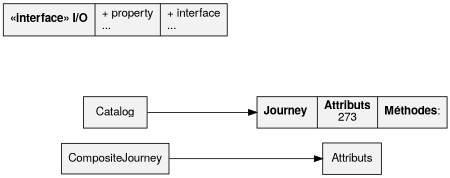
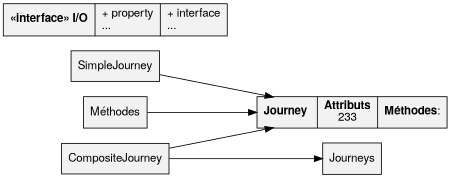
node "SimpleJourney": added
node "Catalog": label "Catalog" -> "Méthodes"
node "Journey": text "273" -> "233"
edge "CompositeJourney" -> "Journey": added
node "Attributs": label "Attributs" -> "Journeys"
